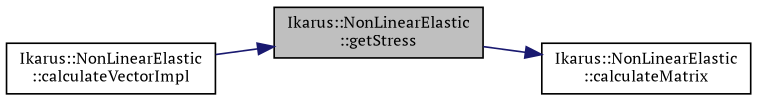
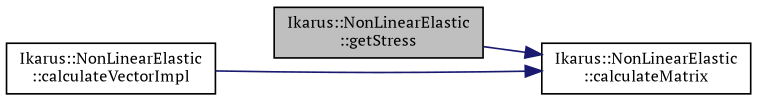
edge "Ikarus::NonLinearElastic ::calculateVectorImpl" -> "Ikarus::NonLinearElastic ::getStress": now "Ikarus::NonLinearElastic ::calculateVectorImpl" -> "Ikarus::NonLinearElastic ::calculateMatrix"
